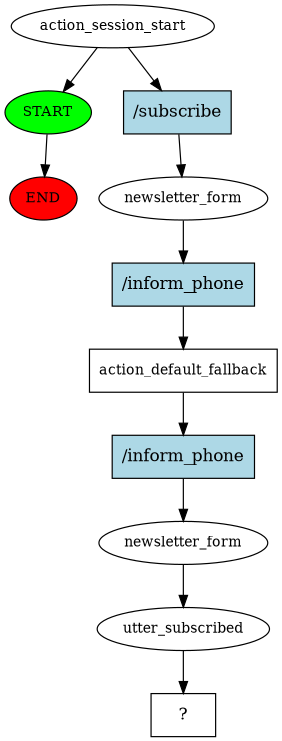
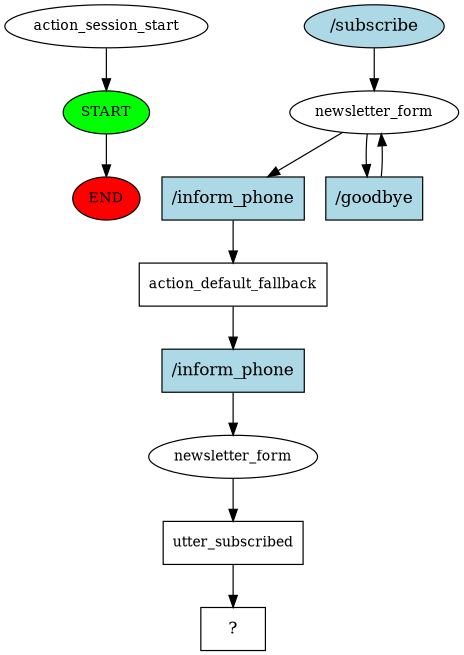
edge "action_session_start" -> "/subscribe": removed
node "/subscribe": shape box -> ellipse
node "/goodbye": added
node "utter_subscribed": shape ellipse -> box
